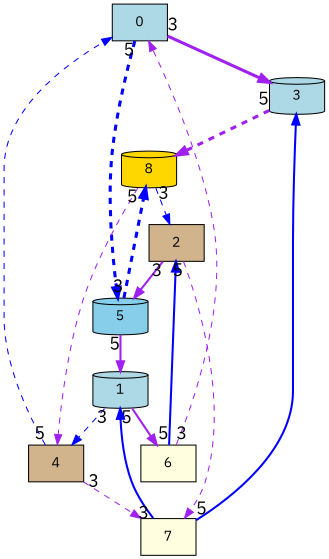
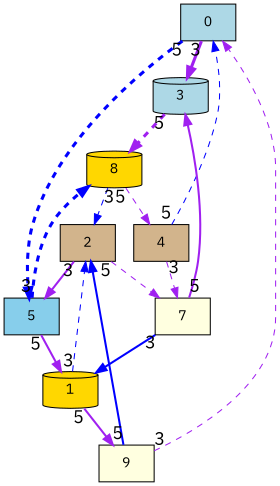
node "5": shape cylinder -> box
edge "3" -- "7": color blue -> purple
node "1": fillcolor lightblue -> gold
edge "1" -- "4": now "1" -- "2"
node "6": label "6" -> "9"
